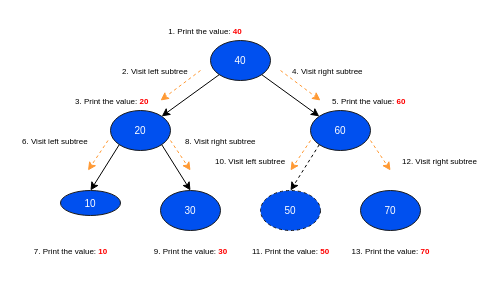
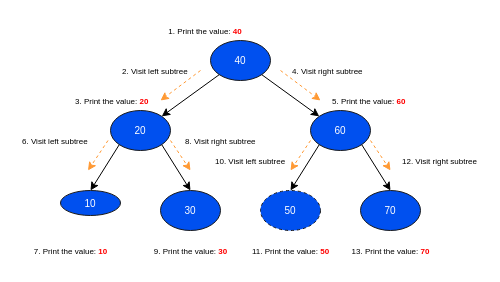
edge "60" -> "50": style dashed -> solid
edge "60" -> "70": added
